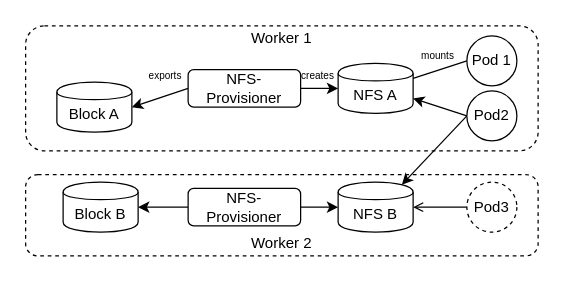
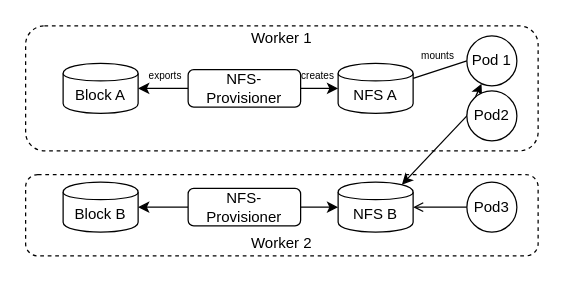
node "Block A": moved (94, 107) -> (101, 88)
edge "Pod2" -> "NFS A": now "Pod2" -> "Pod 1"
node "Pod3": style dashed -> solid
